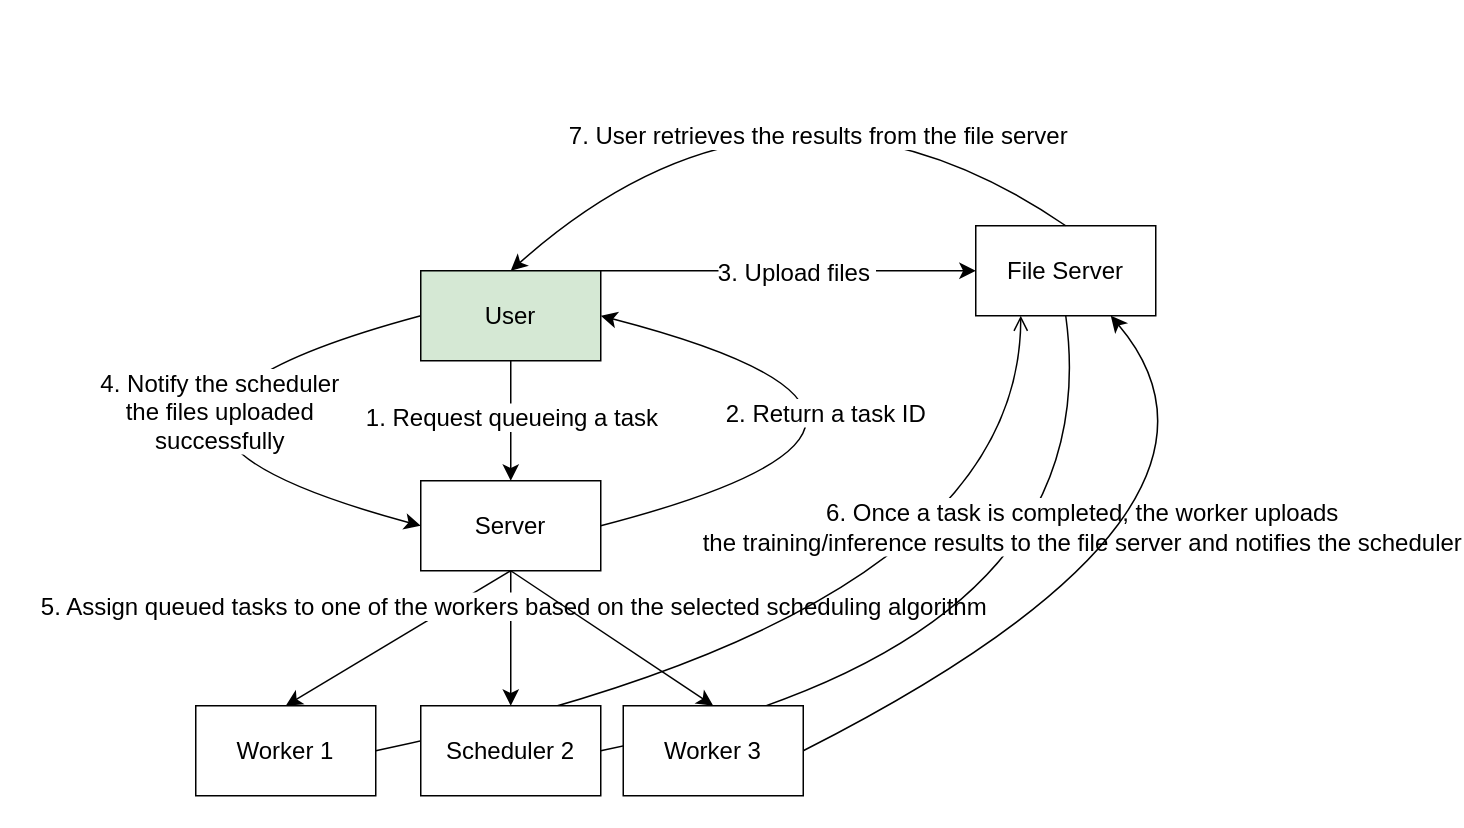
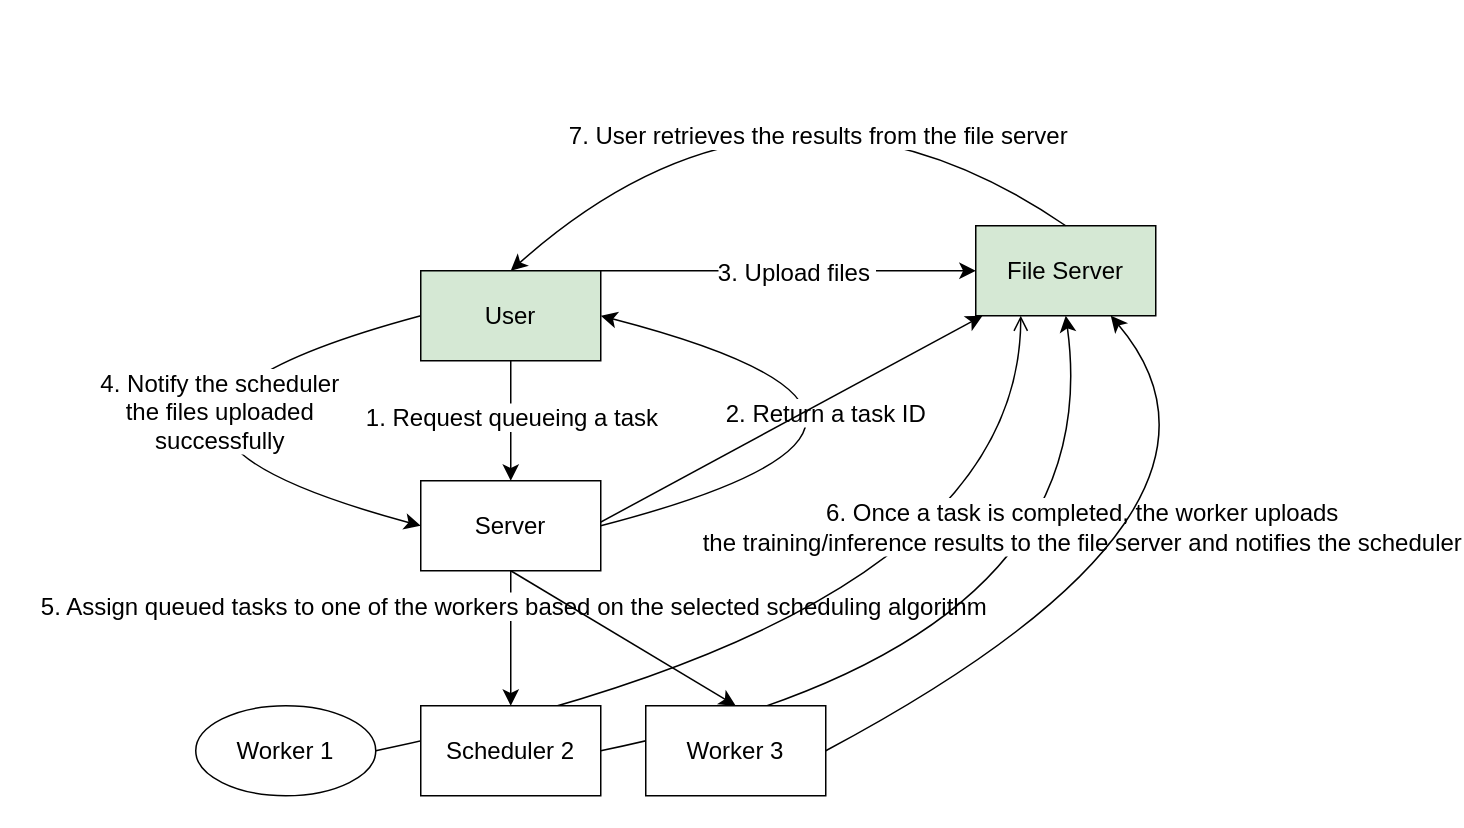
node "File Server": fillcolor #ffffff -> #d5e8d4
edge "File Server" -- "Scheduler 2": arrowhead none -> classic
edge "Server" -> "Worker 1": now "Server" -> "File Server"
node "Worker 1": shape rectangle -> ellipse
node "Worker 3": moved (713, 751) -> (736, 751)
